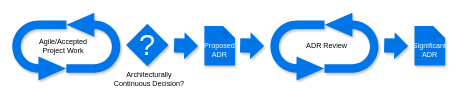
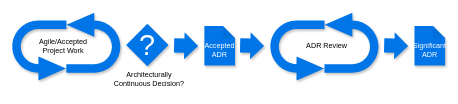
node "Proposed ADR": label "Proposed ADR" -> "Accepted ADR"
